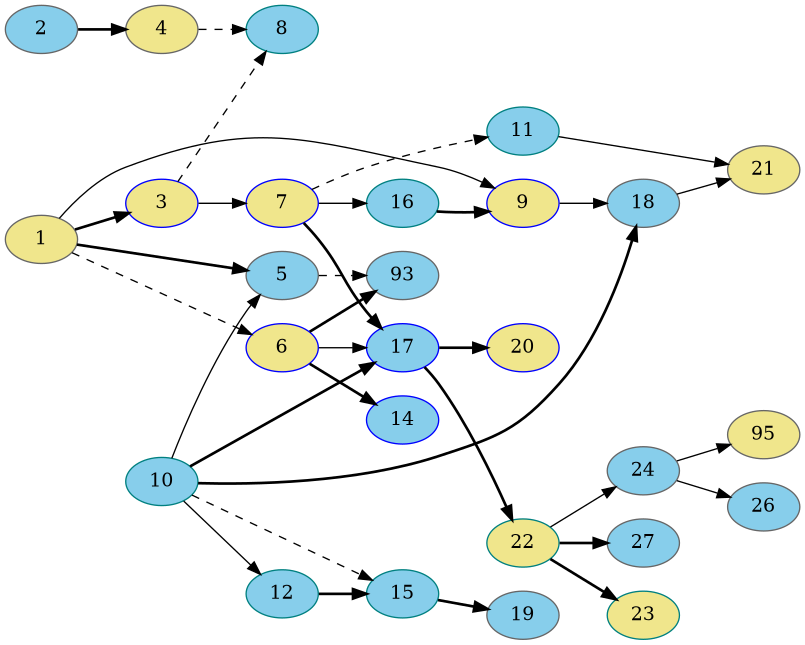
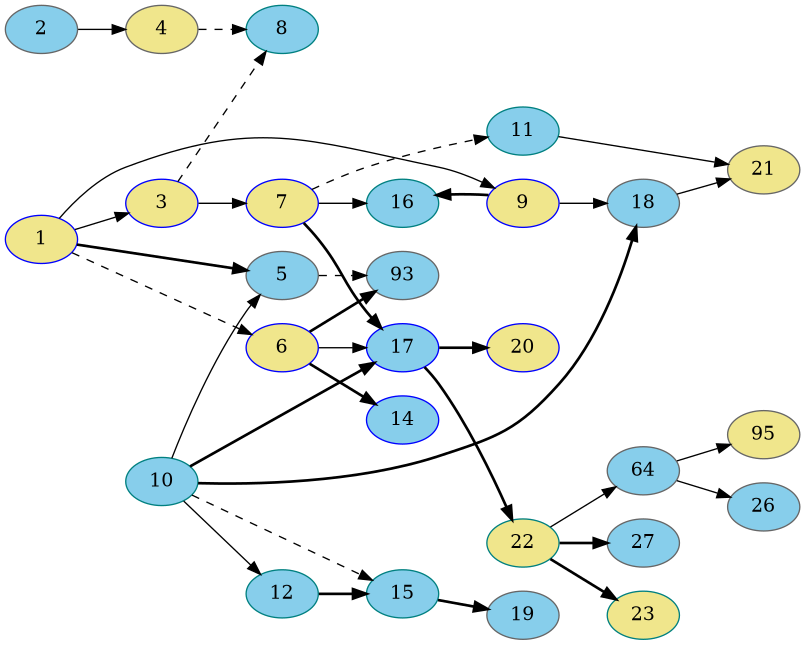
edge "2" -> "4": style bold -> solid
edge "16" -> "9": reversed
edge "1" -> "3": style bold -> solid
node "1": color gray40 -> blue
node "24": label "24" -> "64"
